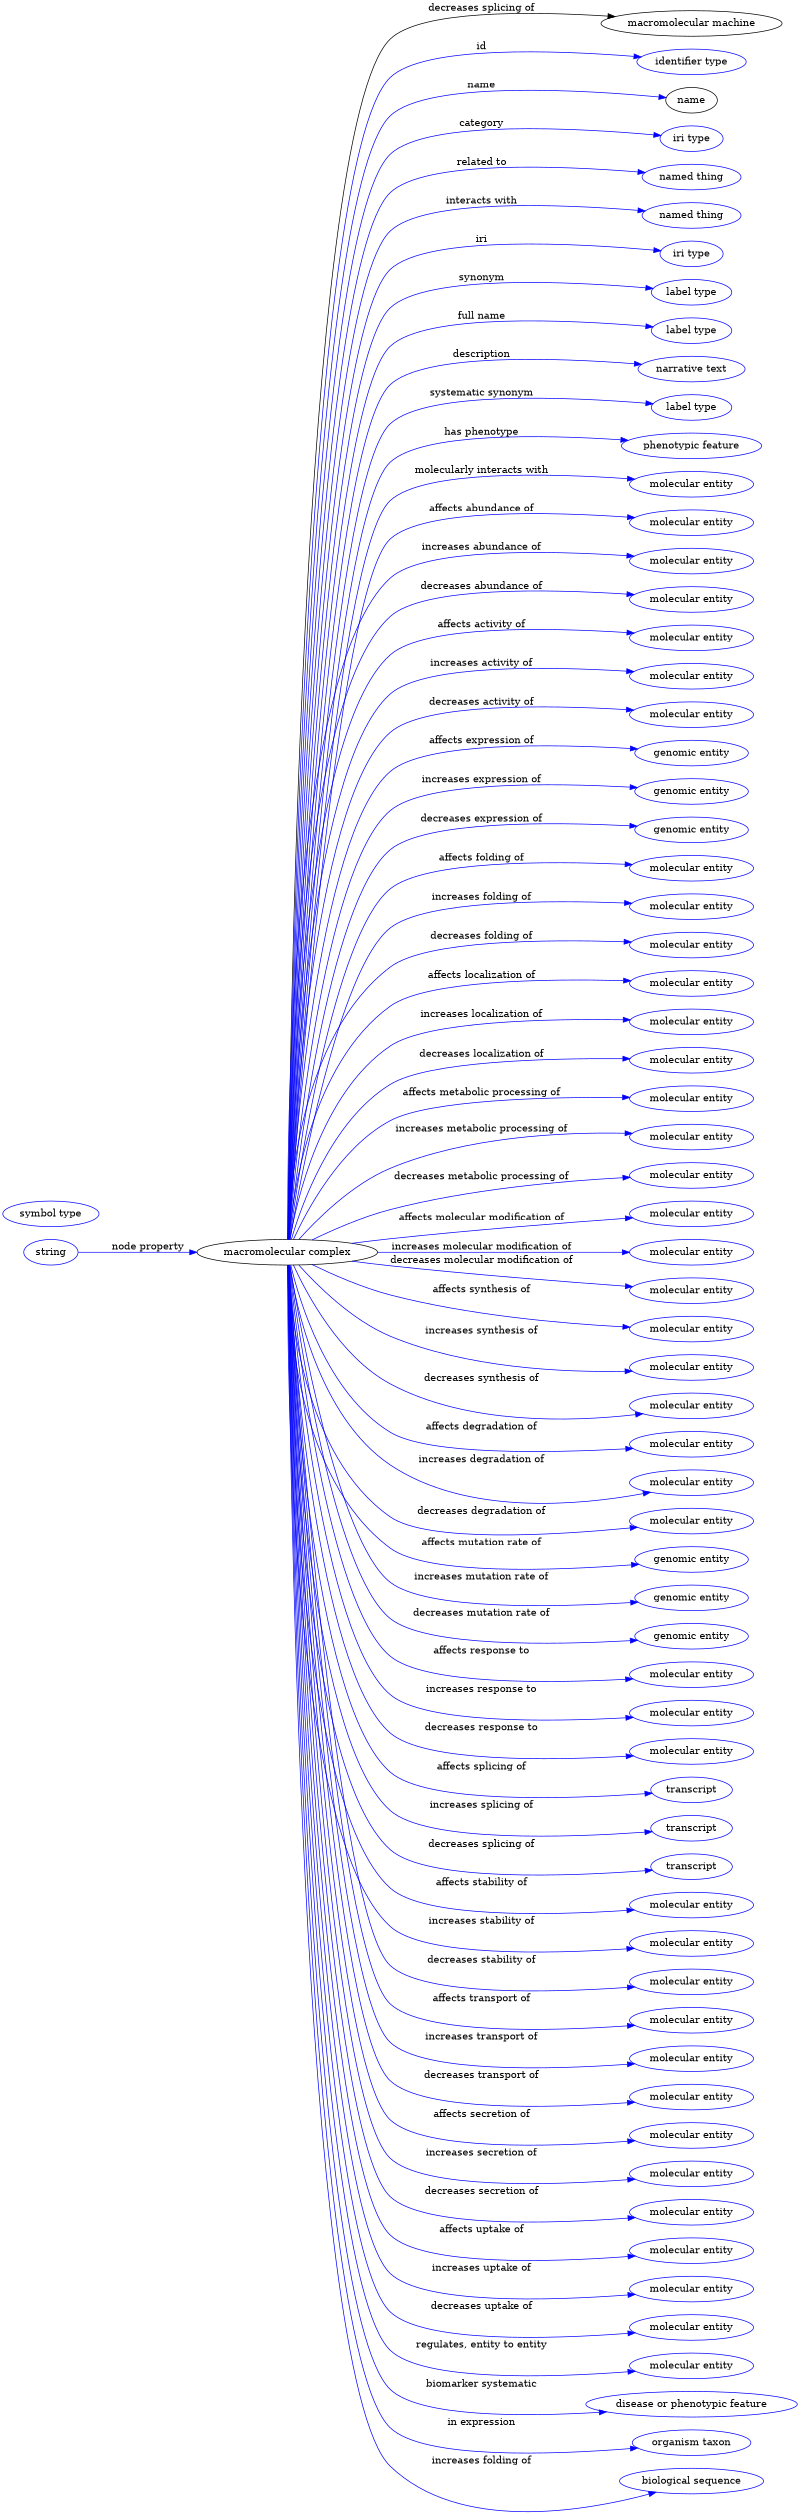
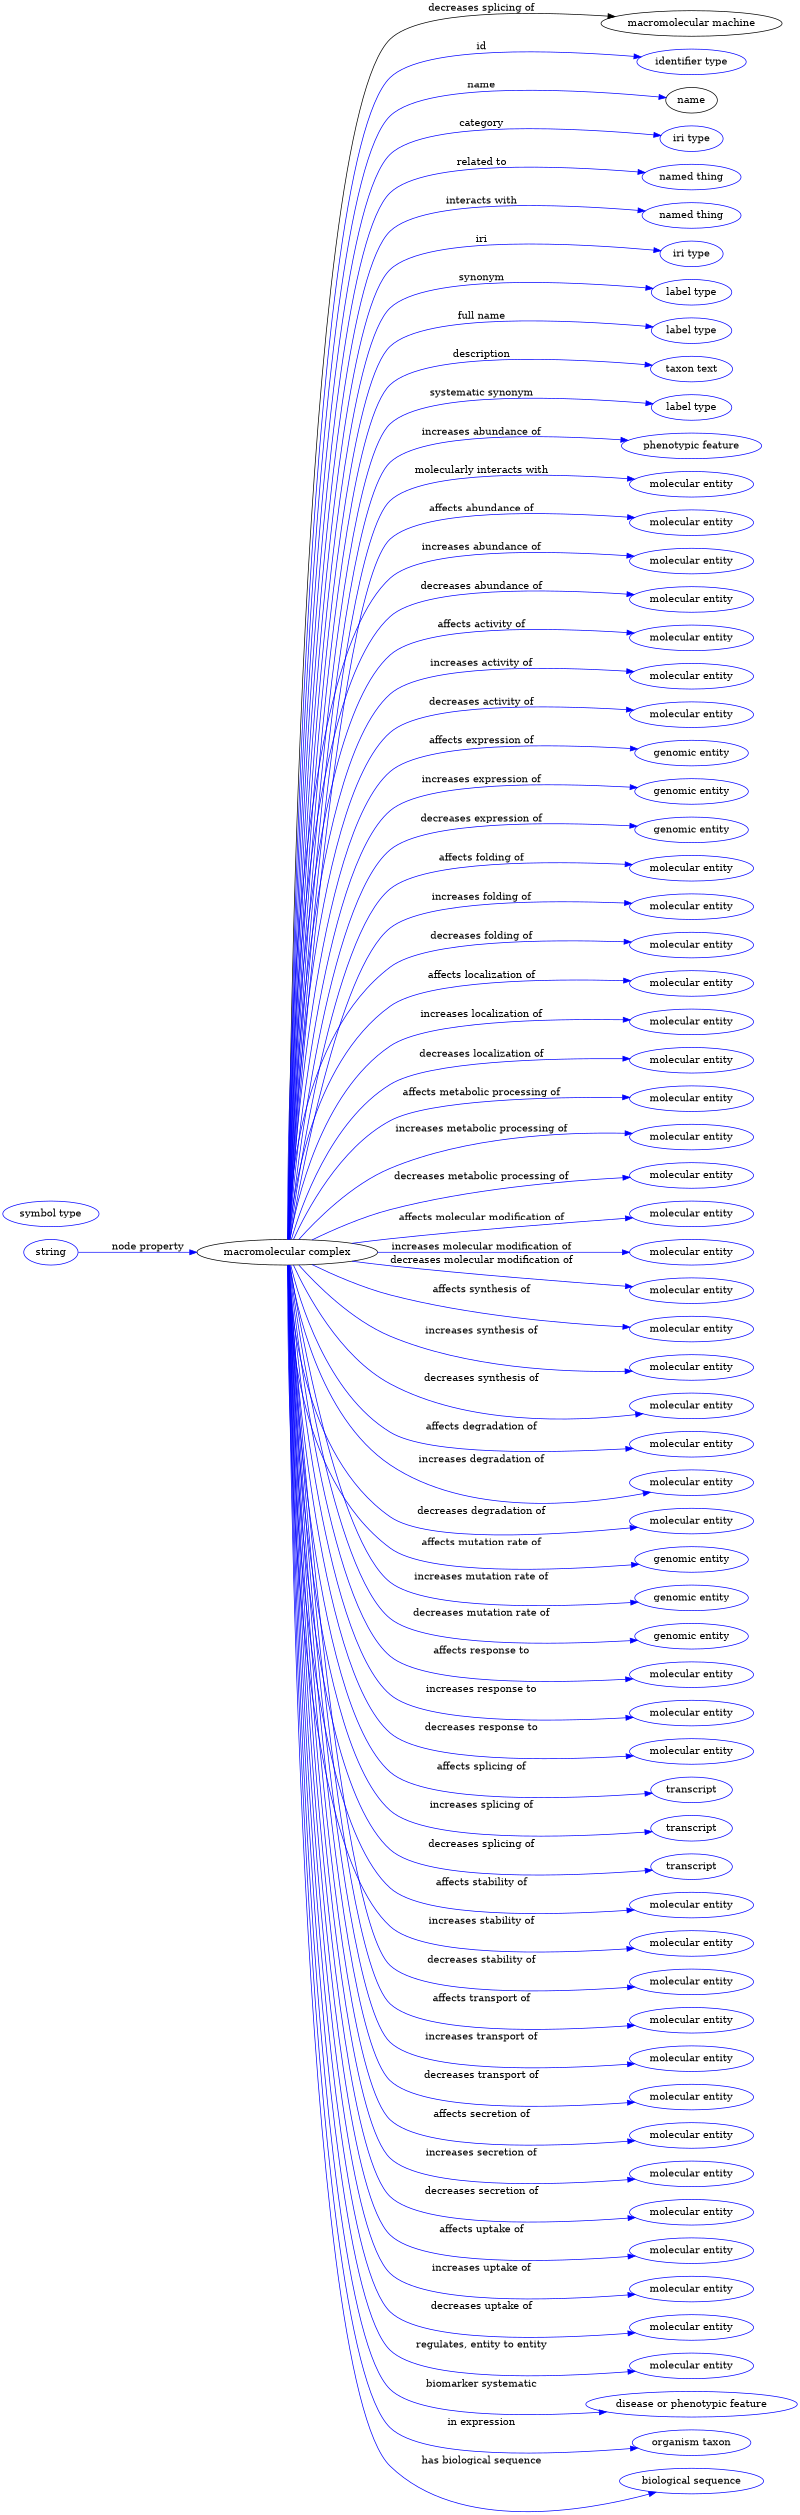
node "narrative text": label "narrative text" -> "taxon text"
edge "macromolecular complex" -> "phenotypic feature": label "has phenotype" -> "increases abundance of"
edge "macromolecular complex" -> "biological sequence": label "increases folding of" -> "has biological sequence"
